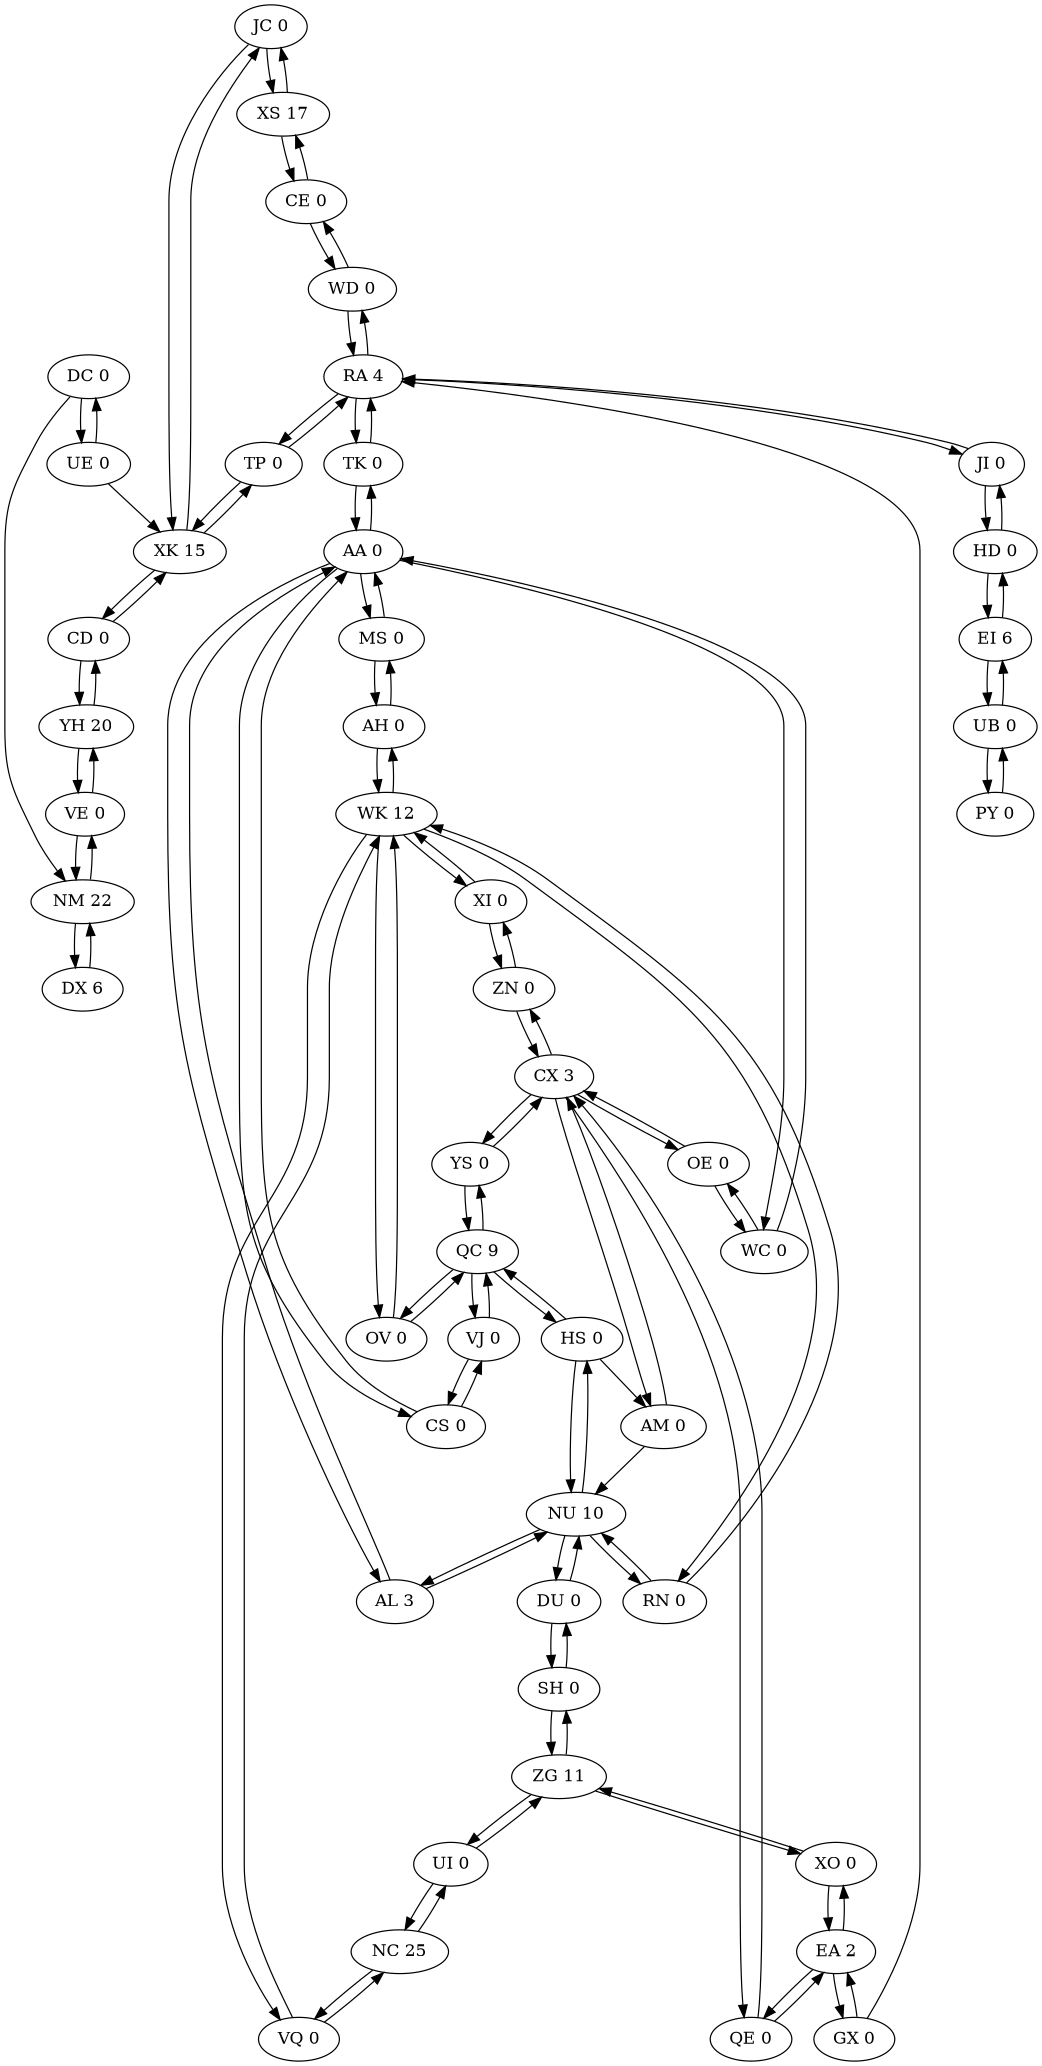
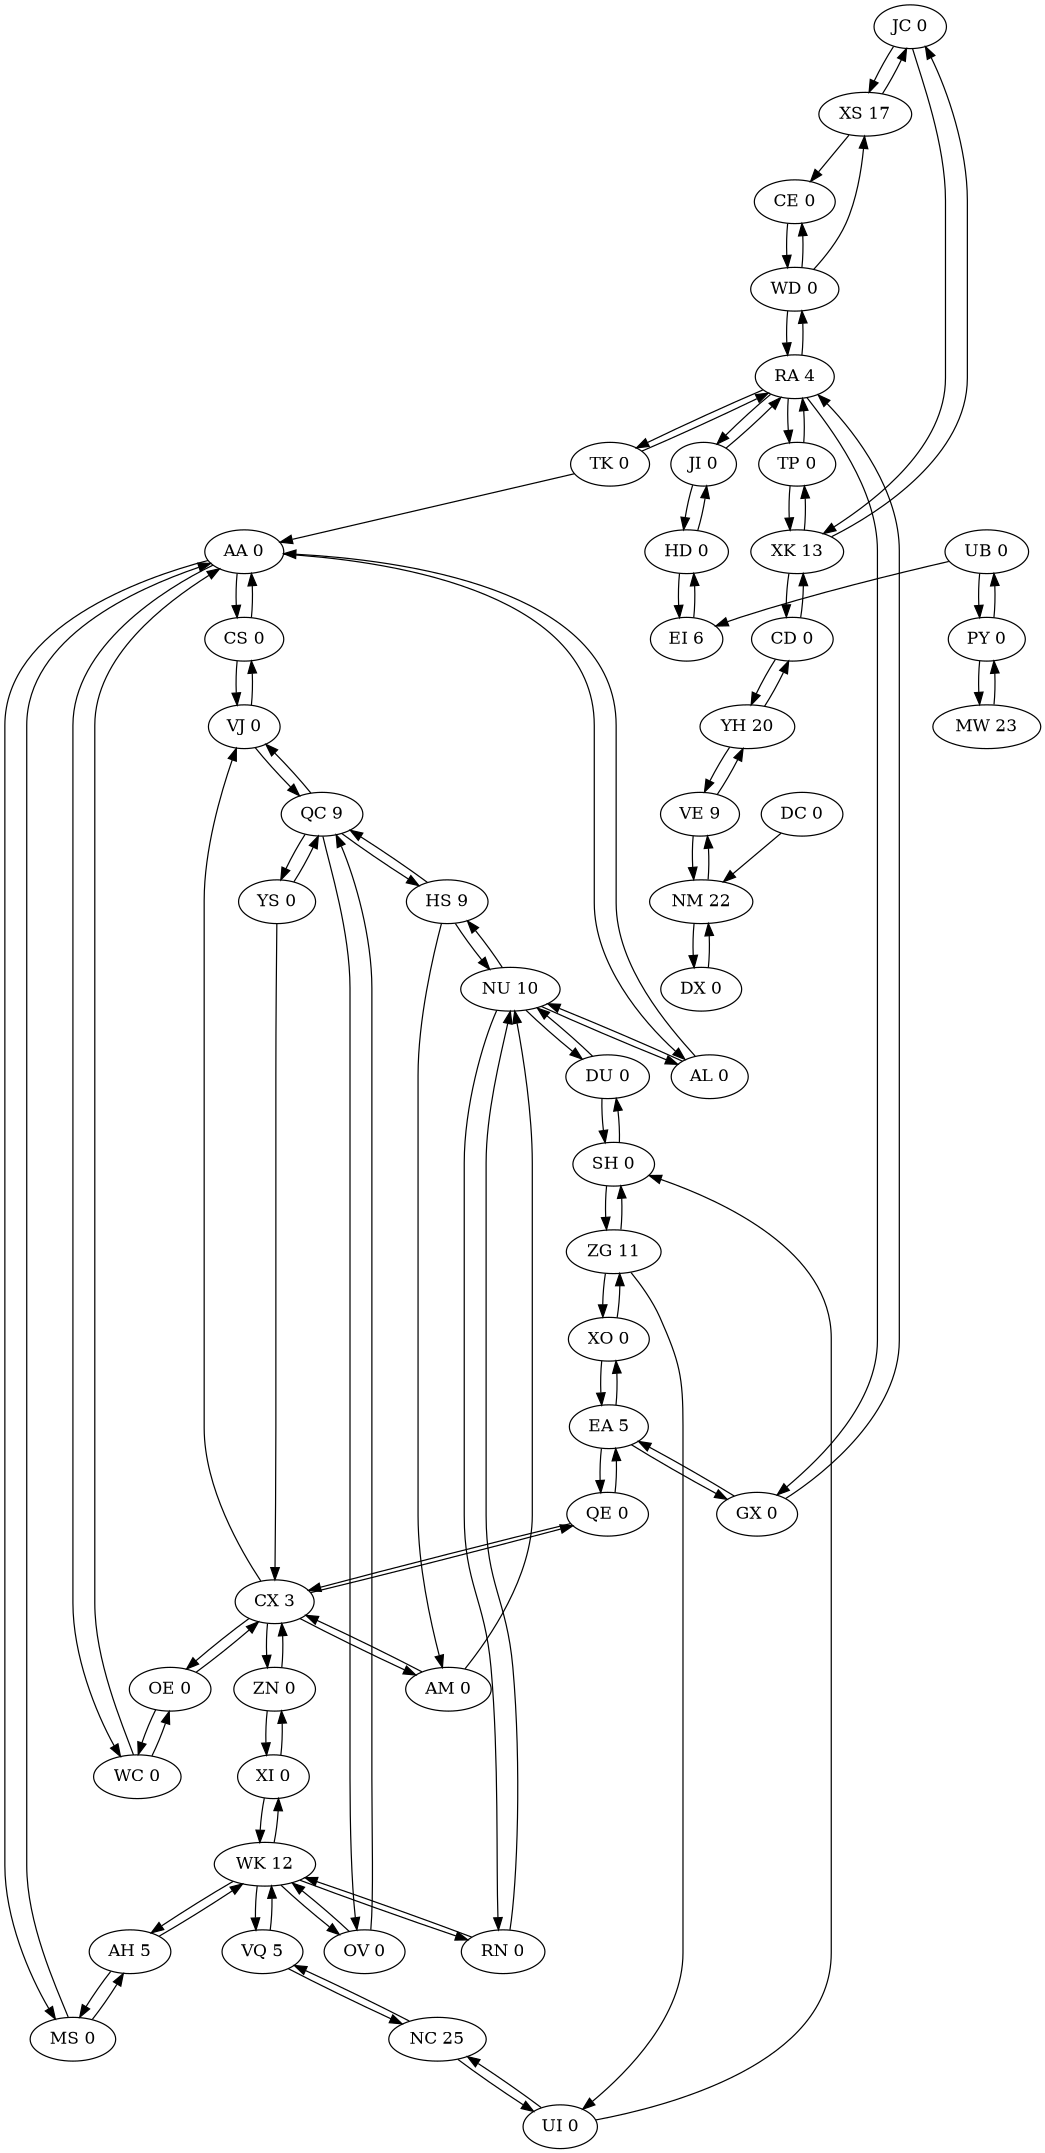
edge "CE 0" -> "XS 17": now "WD 0" -> "XS 17"
node "UE 0": removed
edge "AA 0" -> "TK 0": removed
node "XK 15": label "XK 15" -> "XK 13"
edge "EI 6" -> "UB 0": removed
node "AH 0": label "AH 0" -> "AH 5"
node "MW 23": added
node "VE 0": label "VE 0" -> "VE 9"
edge "RA 4" -> "GX 0": added
node "DX 6": label "DX 6" -> "DX 0"
edge "CX 3" -> "YS 0": now "CX 3" -> "VJ 0"
node "HS 0": label "HS 0" -> "HS 9"
node "AL 3": label "AL 3" -> "AL 0"
edge "UI 0" -> "ZG 11": now "UI 0" -> "SH 0"
node "EA 2": label "EA 2" -> "EA 5"
node "VQ 0": label "VQ 0" -> "VQ 5"
